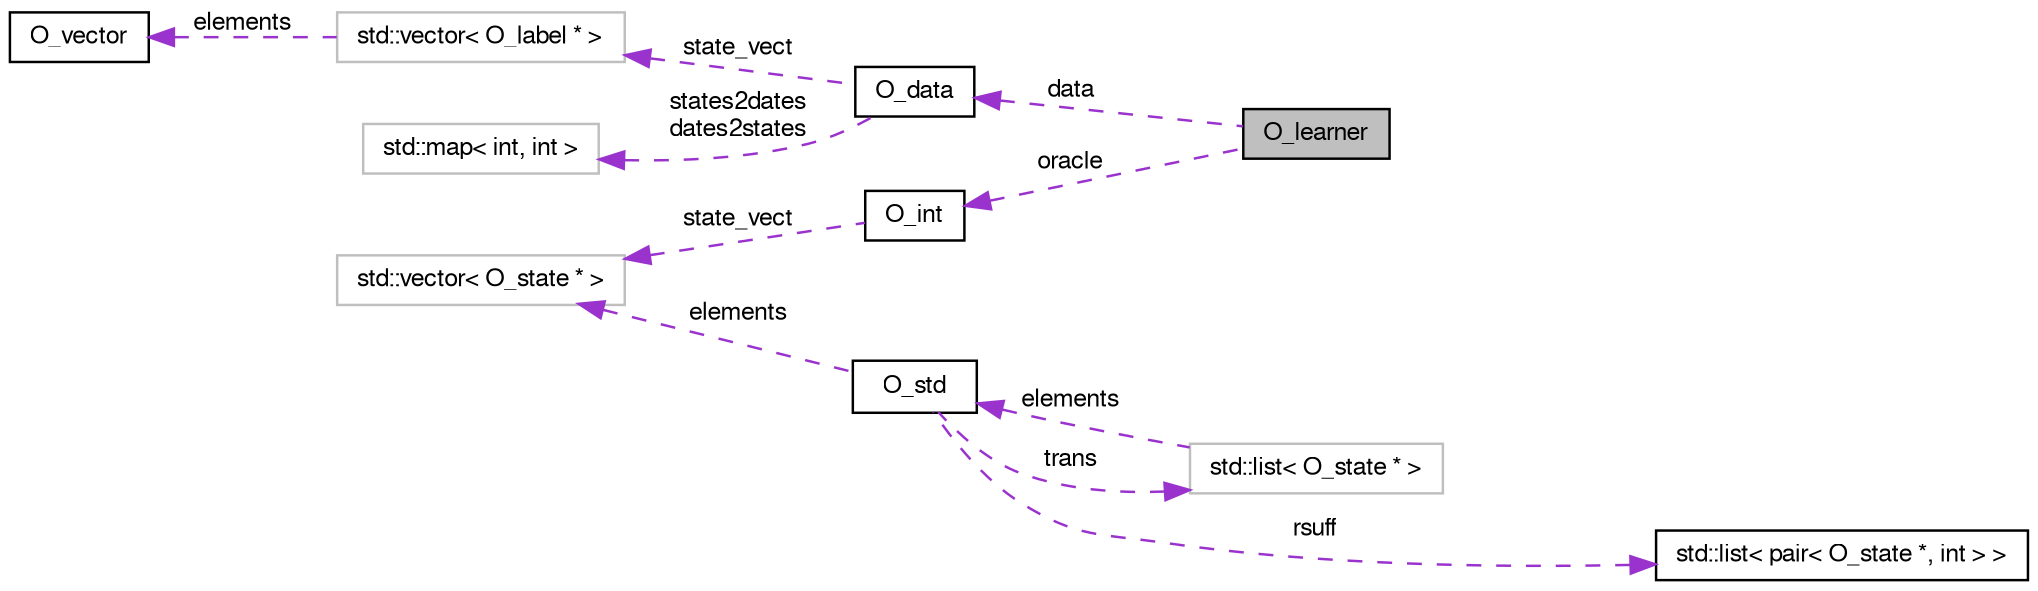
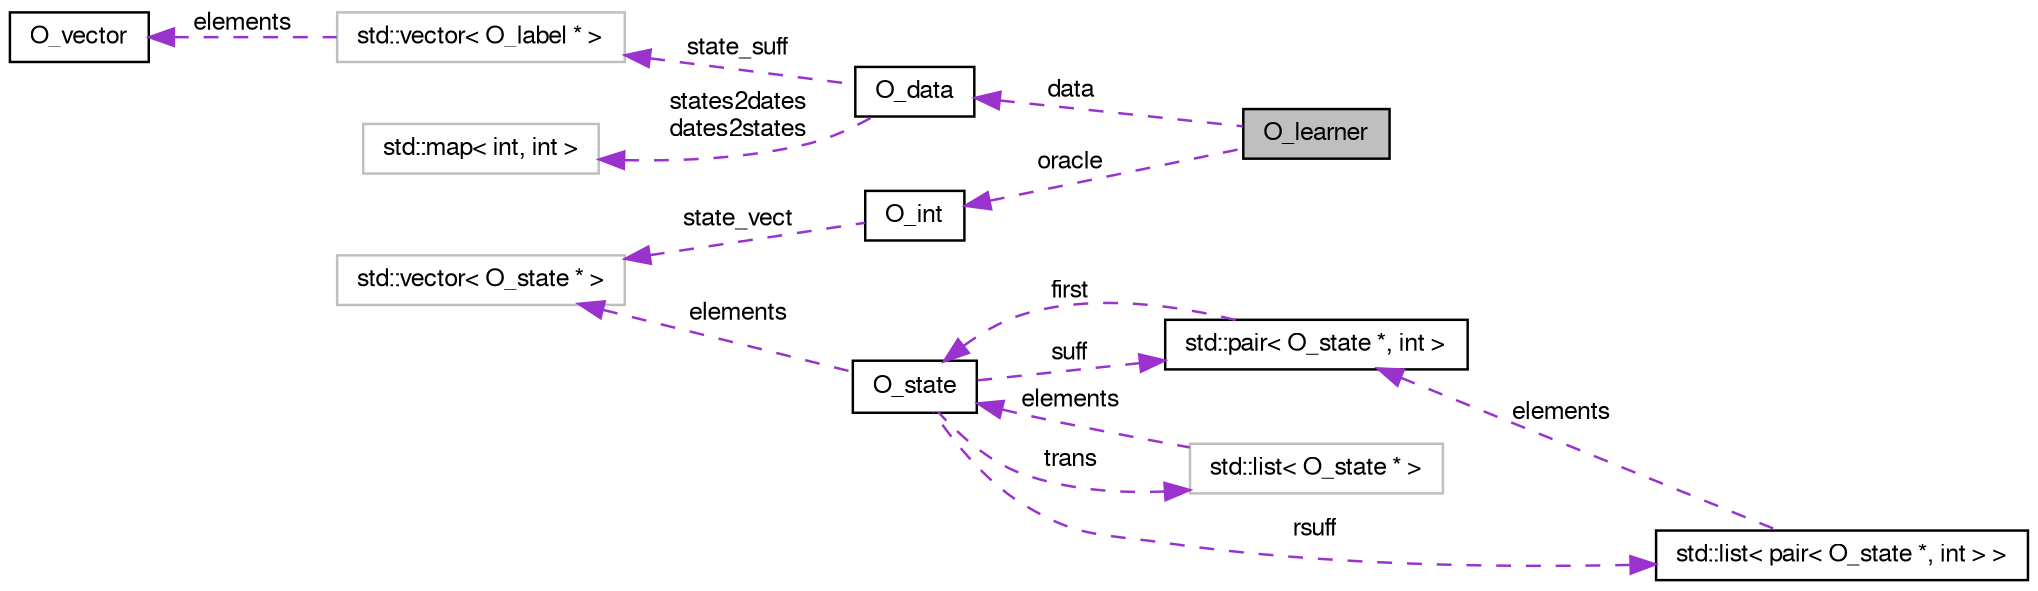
edge "O_data" -> "std::vector< O_label * >": label "state_vect" -> "state_suff"
node "std::pair< O_state *, int >": added
node "O_std": label "O_std" -> "O_state"
